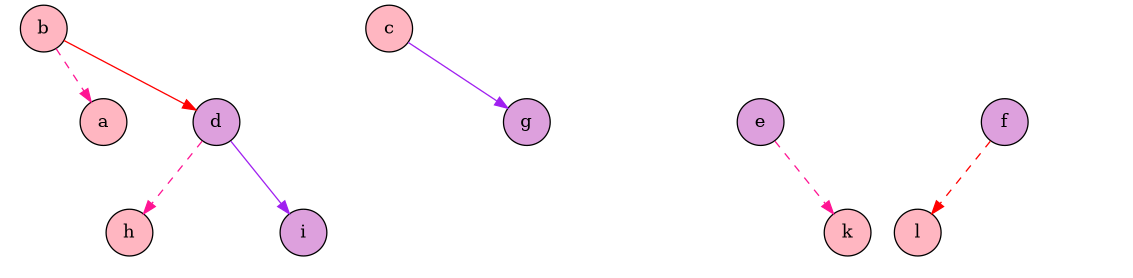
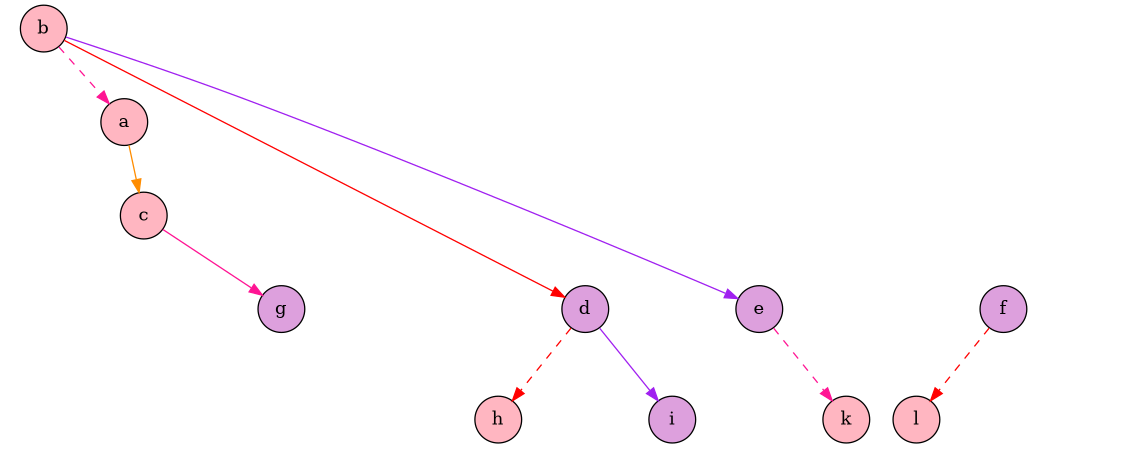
edge "c" -> "g": color purple -> deeppink
edge "b" -> "e": added
edge "a" -> "c": added
edge "d" -> "h": color deeppink -> red
